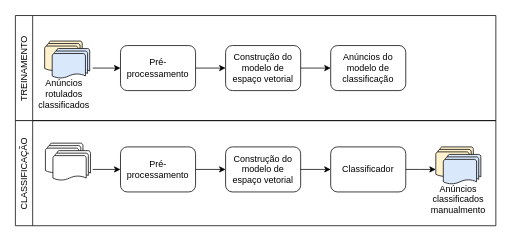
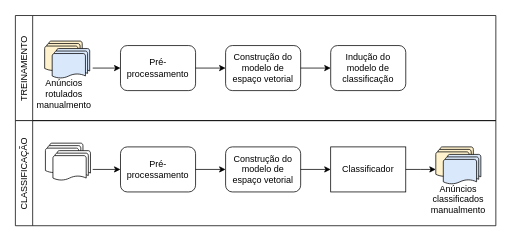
node "Anúncios do modelo de classificação": label "Anúncios do modelo de classificação" -> "Indução do modelo de classificação"
node "Anúncios rotulados classificados": label "Anúncios rotulados classificados" -> "Anúncios rotulados manualmento"
node "Classificador": shape rounded rectangle -> rectangle
